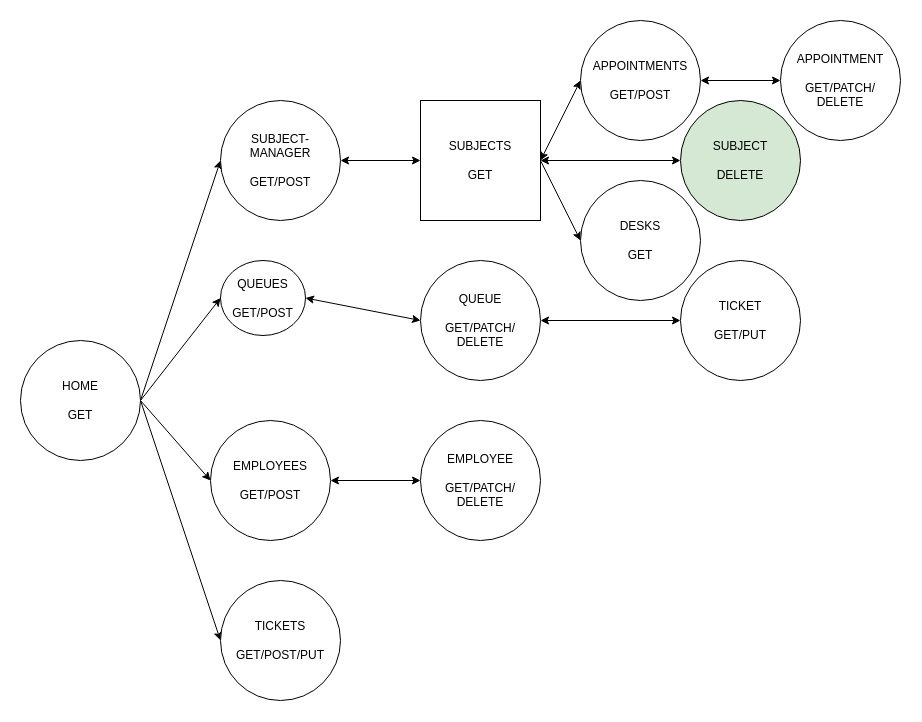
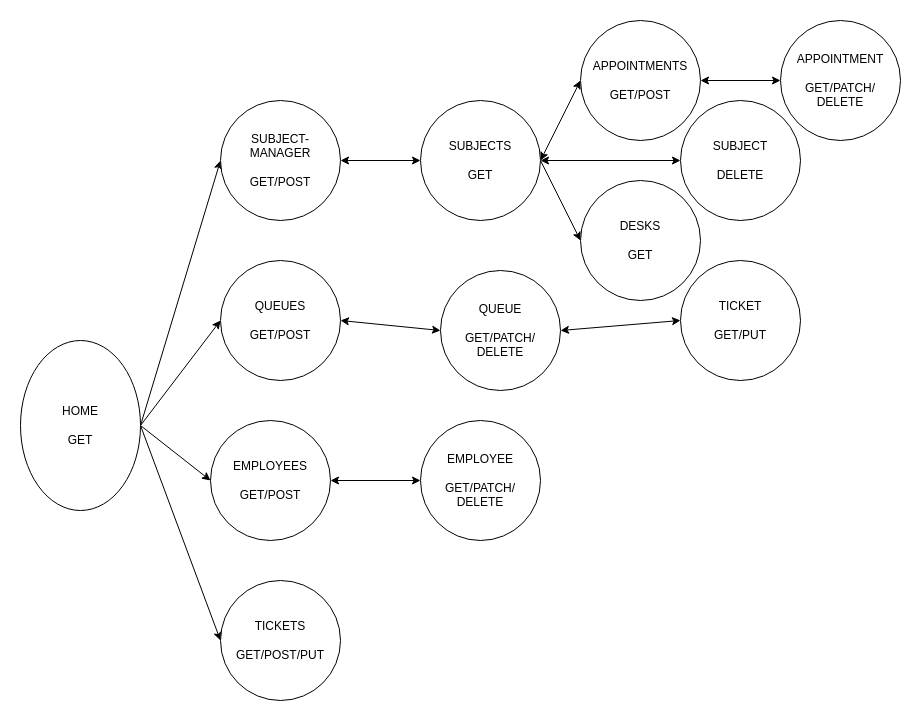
node "SUBJECTS GET": shape rectangle -> ellipse
node "SUBJECT DELETE": fillcolor #d5e8d4 -> #ffffff
node "QUEUES GET/POST": size 85x75 -> 120x120
node "QUEUE GET/PATCH/ DELETE": moved (481, 321) -> (501, 331)
node "HOME GET": size 120x120 -> 120x170
